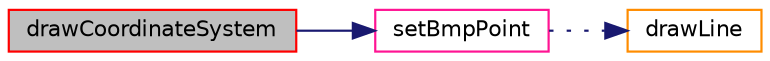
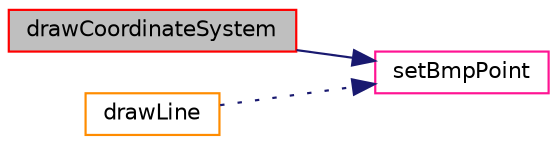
edge "setBmpPoint" -> "drawLine": reversed
